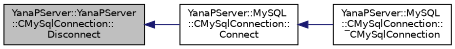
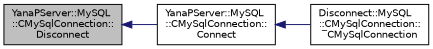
node "YanaPServer::YanaPServer ::CMySqlConnection:: Disconnect": label "YanaPServer::YanaPServer ::CMySqlConnection:: Disconnect" -> "YanaPServer::MySQL ::CMySqlConnection:: Disconnect"
node "YanaPServer::MySQL ::CMySqlConnection:: ‾CMySqlConnection": label "YanaPServer::MySQL ::CMySqlConnection:: ‾CMySqlConnection" -> "Disconnect::MySQL ::CMySqlConnection:: ‾CMySqlConnection"
